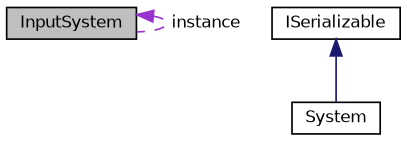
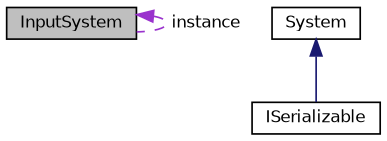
edge "System" -> "ISerializable": reversed
